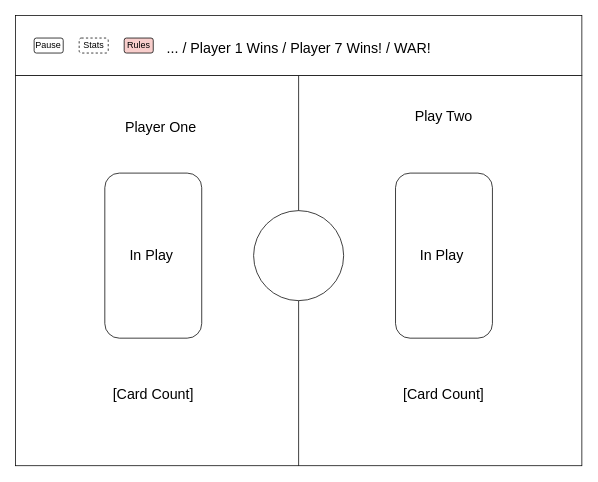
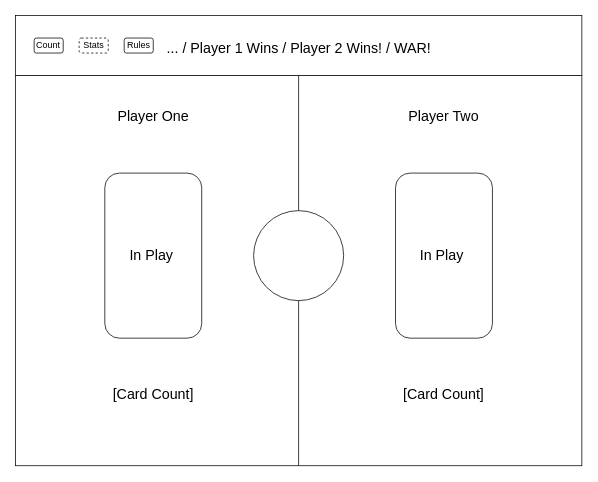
node "Pause": label "Pause" -> "Count"
node "Rules": fillcolor #f8cecc -> #ffffff
node "... / Player 1 Wins / Player 7 Wins! / WAR!": label "... / Player 1 Wins / Player 7 Wins! / WAR!" -> "... / Player 1 Wins / Player 2 Wins! / WAR!"
node "Play Two": label "Play Two" -> "Player Two"
node "Player One": moved (161, 128) -> (153, 117)
